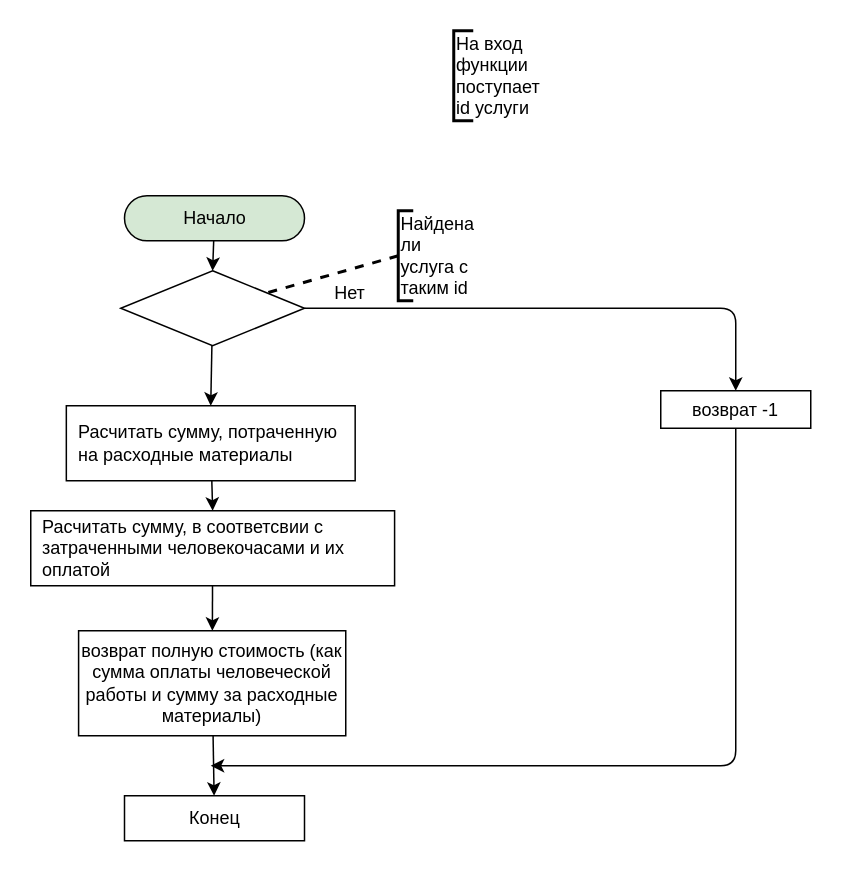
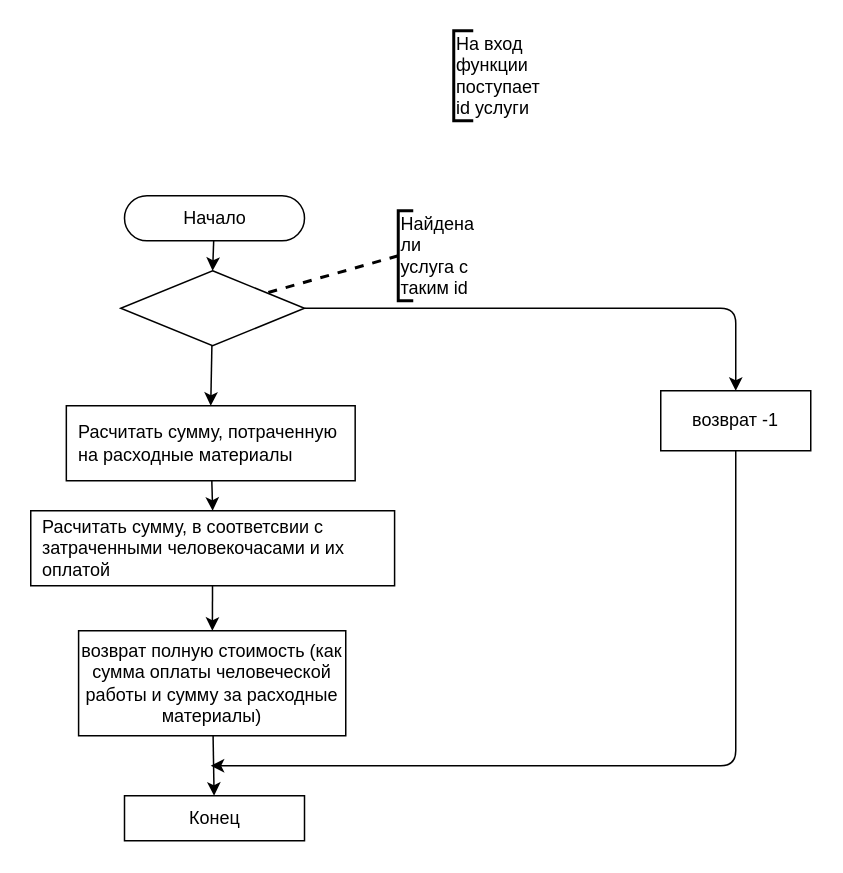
node "Начало": fillcolor #d5e8d4 -> #ffffff
node "Нет": removed
node "возврат -1": size 150x38 -> 150x60
